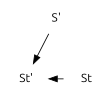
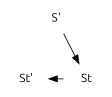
edge "S'" -> "St'": now "S'" -> "St"
